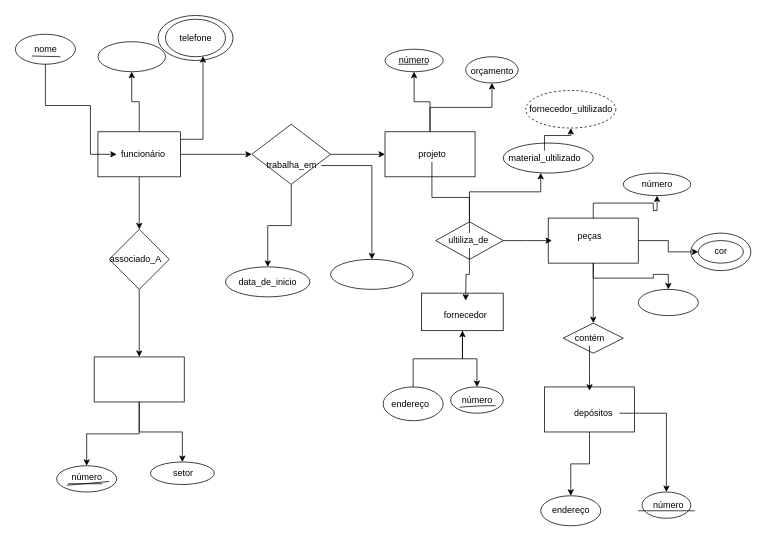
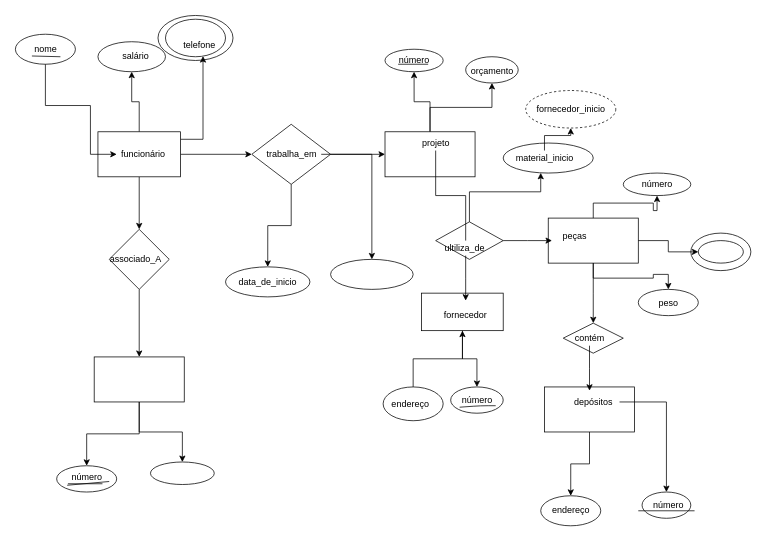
node "telefone": moved (195, 38) -> (199, 45)
node "salário": added
node "fornecedor_ultilizado": label "fornecedor_ultilizado" -> "fornecedor_inicio"
node "projeto": moved (432, 154) -> (435, 143)
node "material_ultilizado": label "material_ultilizado" -> "material_inicio"
node "trabalha_em": moved (291, 165) -> (291, 154)
node "peças": moved (589, 237) -> (574, 237)
node "ultiliza_de": moved (469, 240) -> (465, 248)
node "cor": removed
node "peso": added
node "depósitos": moved (593, 413) -> (593, 402)
node "setor": removed
